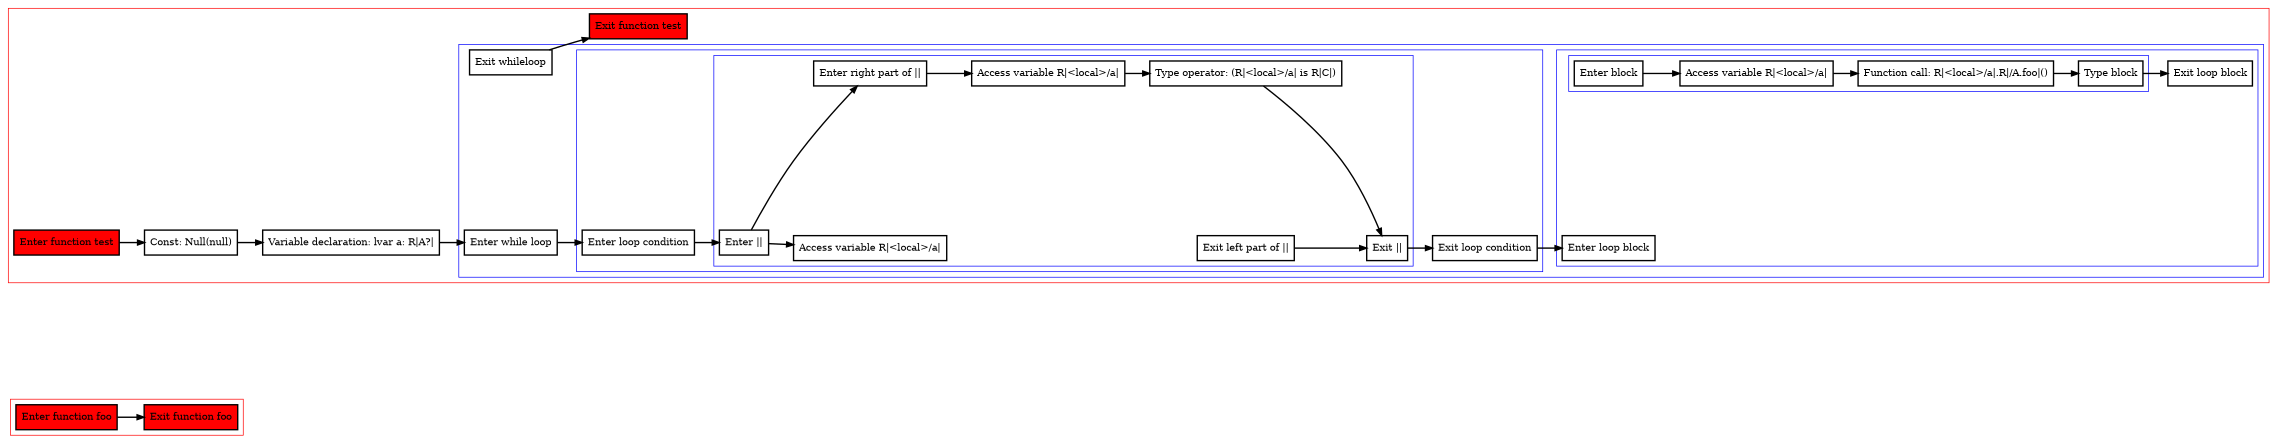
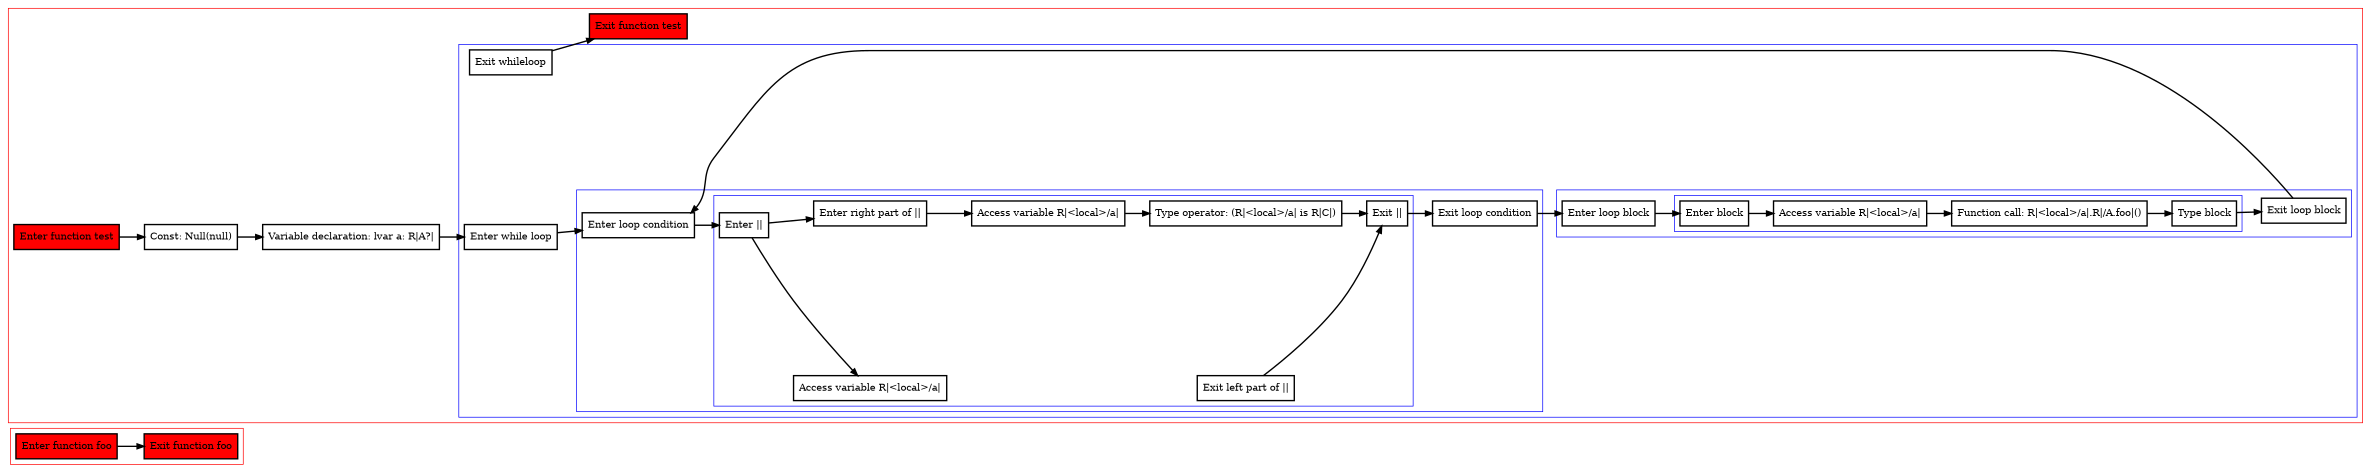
edge "Exit loop block" -> "Enter loop condition": added
edge "Enter loop block" -> "Enter block": added
